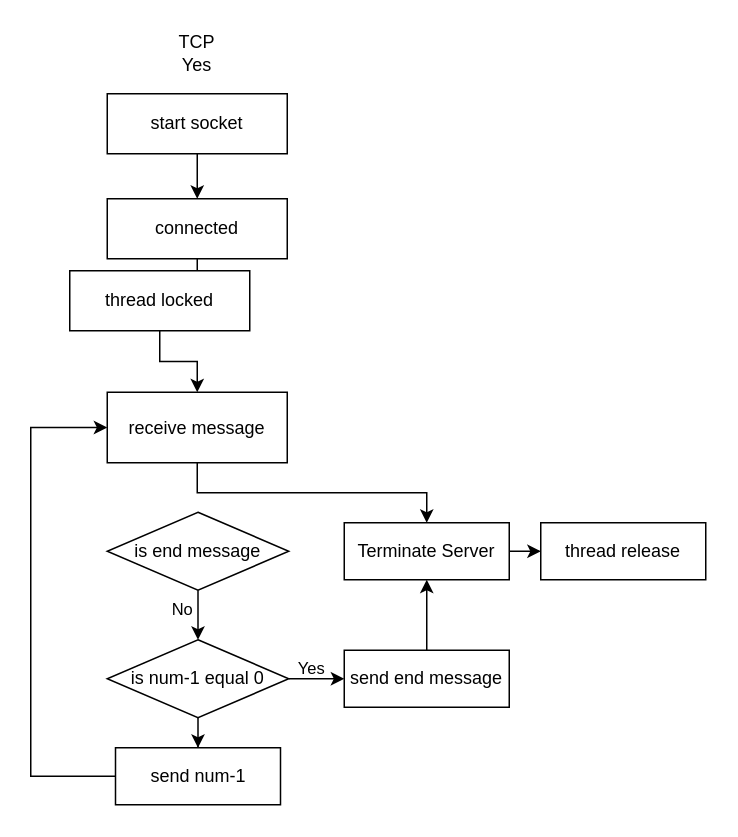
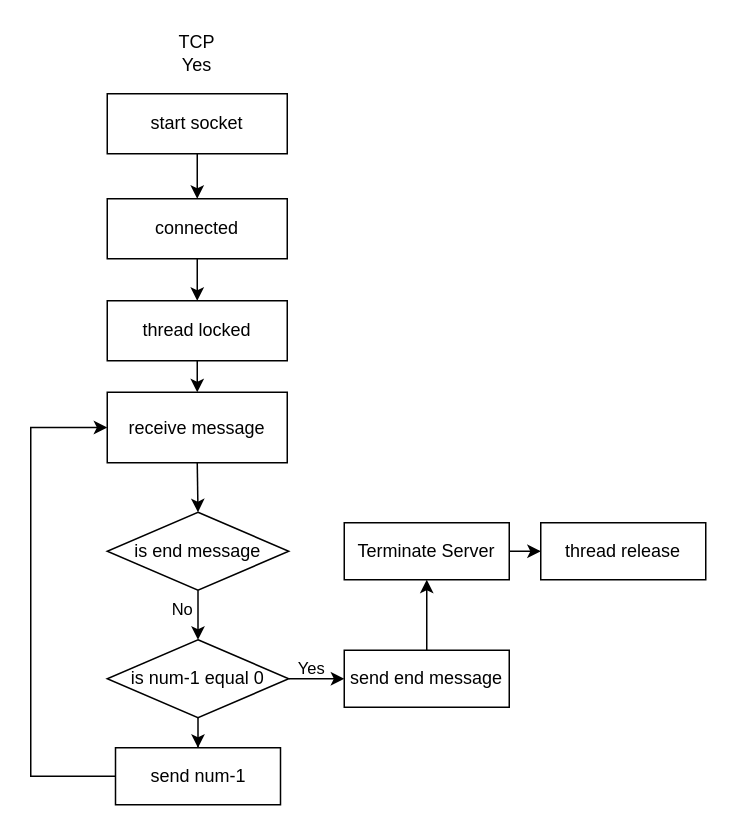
node "thread locked": moved (160, 301) -> (197, 331)
edge "receive message" -> "Terminate Server": now "receive message" -> "is end message"
